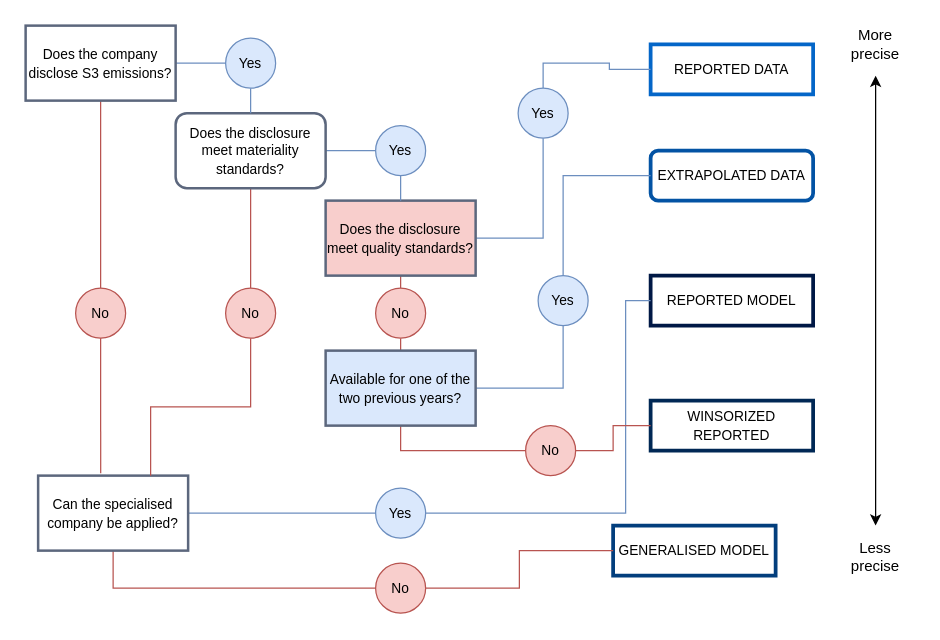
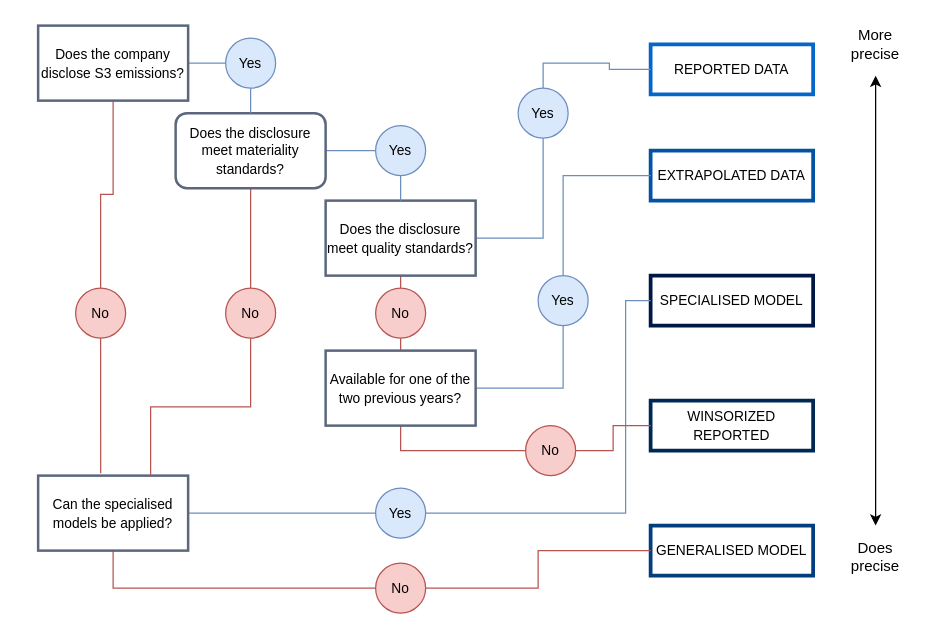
node "Does the company disclose S3 emissions?": moved (101, 63) -> (113, 63)
node "EXTRAPOLATED DATA": shape rounded rectangle -> rectangle
node "Does the disclosure meet quality standards?": fillcolor #f8cecc -> #ffffff
node "REPORTED MODEL": label "REPORTED MODEL" -> "SPECIALISED MODEL"
node "Available for one of the two previous years?": fillcolor #dae8fc -> #ffffff
node "Can the specialised company be applied?": label "Can the specialised company be applied?" -> "Can the specialised models be applied?"
node "GENERALISED MODEL": moved (694, 551) -> (732, 551)
node "Less precise": label "Less precise" -> "Does precise"
